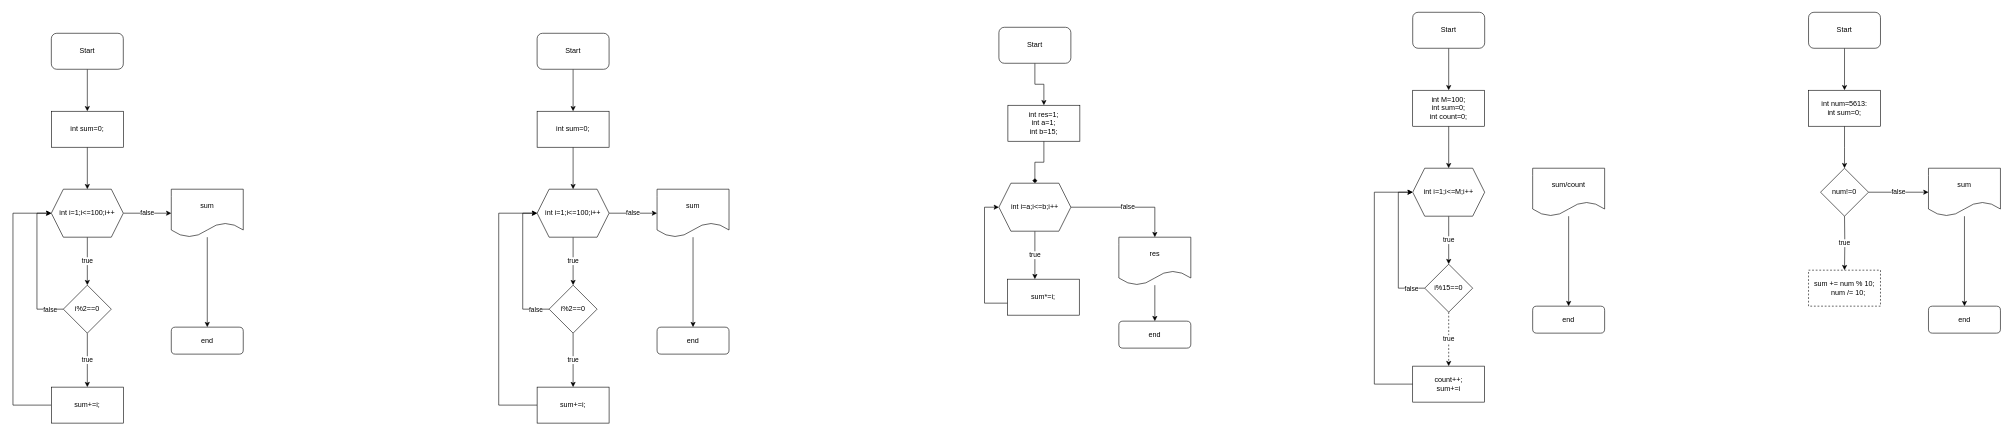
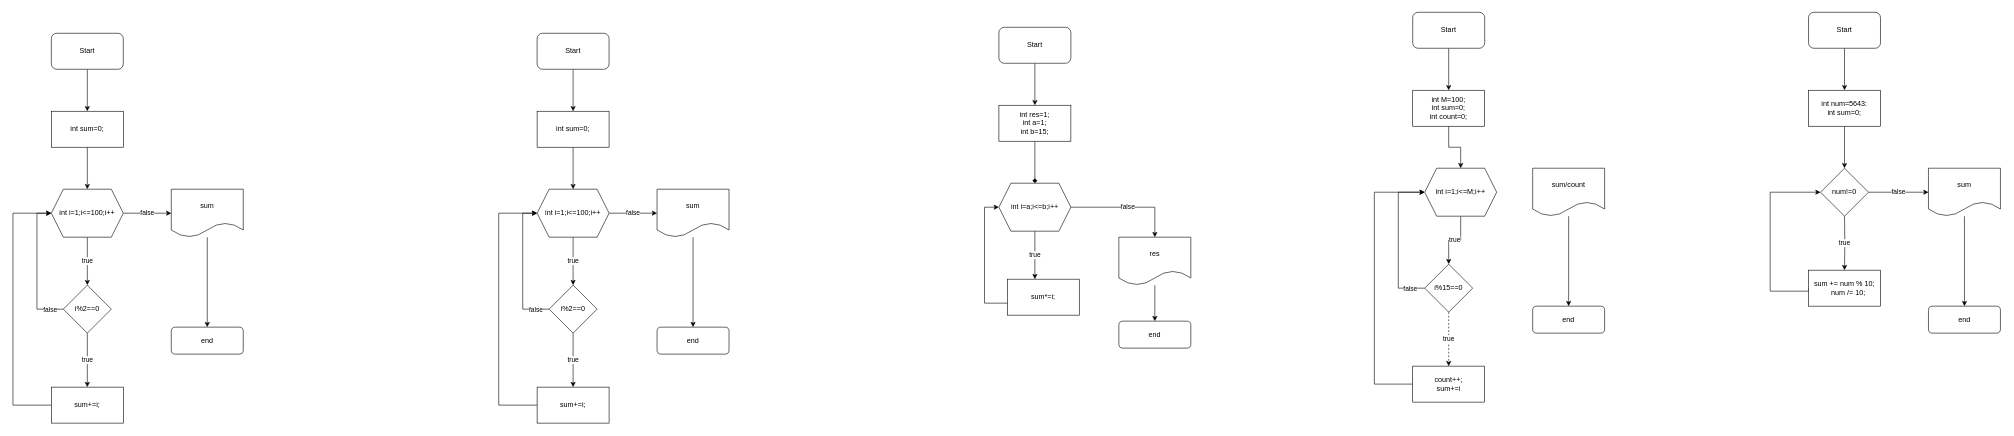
node "int num=5613: int sum=0;": label "int num=5613: int sum=0;" -> "int num=5643: int sum=0;"
node "int res=1; int a=1; int b=15;": moved (1044, 123) -> (1035, 123)
node "int i=1;i<=M;i++": moved (1449, 192) -> (1461, 192)
node "sum += num % 10; num /= 10;": style dashed -> solid
edge "sum += num % 10; num /= 10;" -> "num!=0": added
